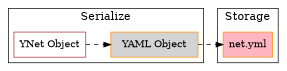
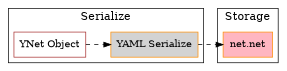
node "YAML Object": label "YAML Object" -> "YAML Serialize"
node "net.yml": label "net.yml" -> "net.net"
